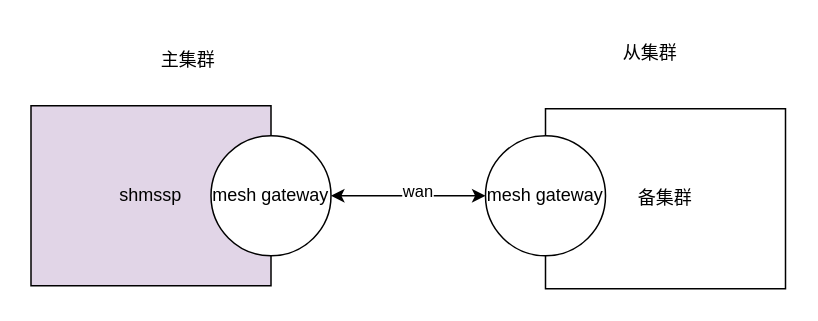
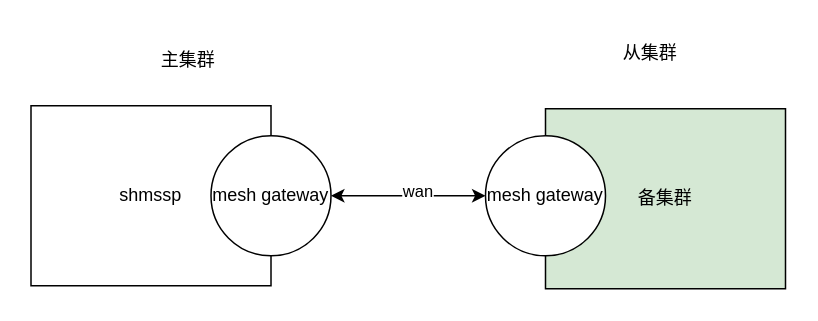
node "shmssp": fillcolor #e1d5e7 -> #ffffff
node "备集群": fillcolor #ffffff -> #d5e8d4
